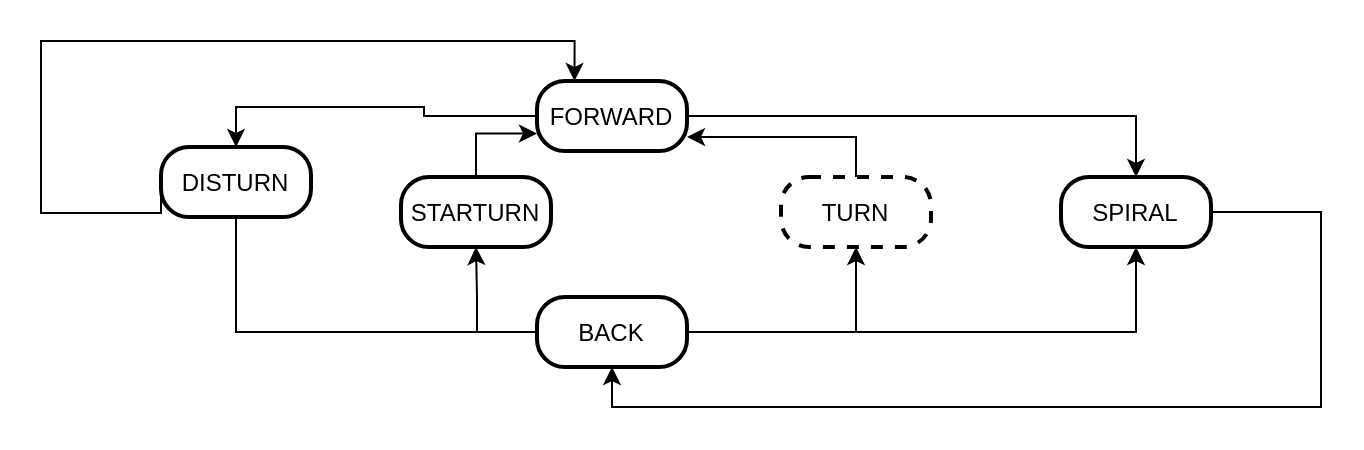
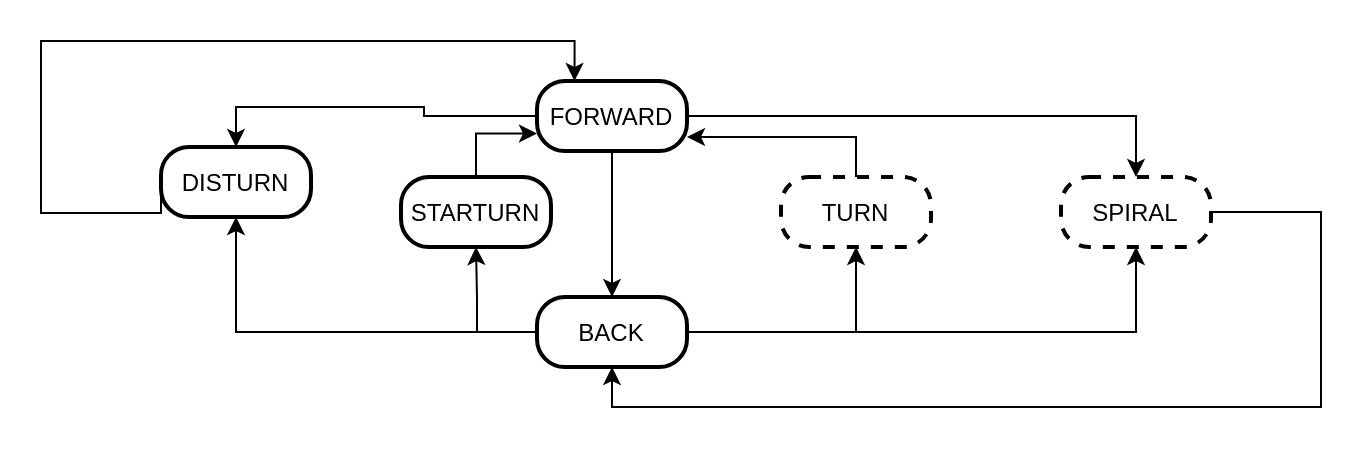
node "SPIRAL": style solid -> dashed
edge "FORWARD" -> "BACK": added
edge "DISTURN" -- "BACK": arrowhead none -> classic
